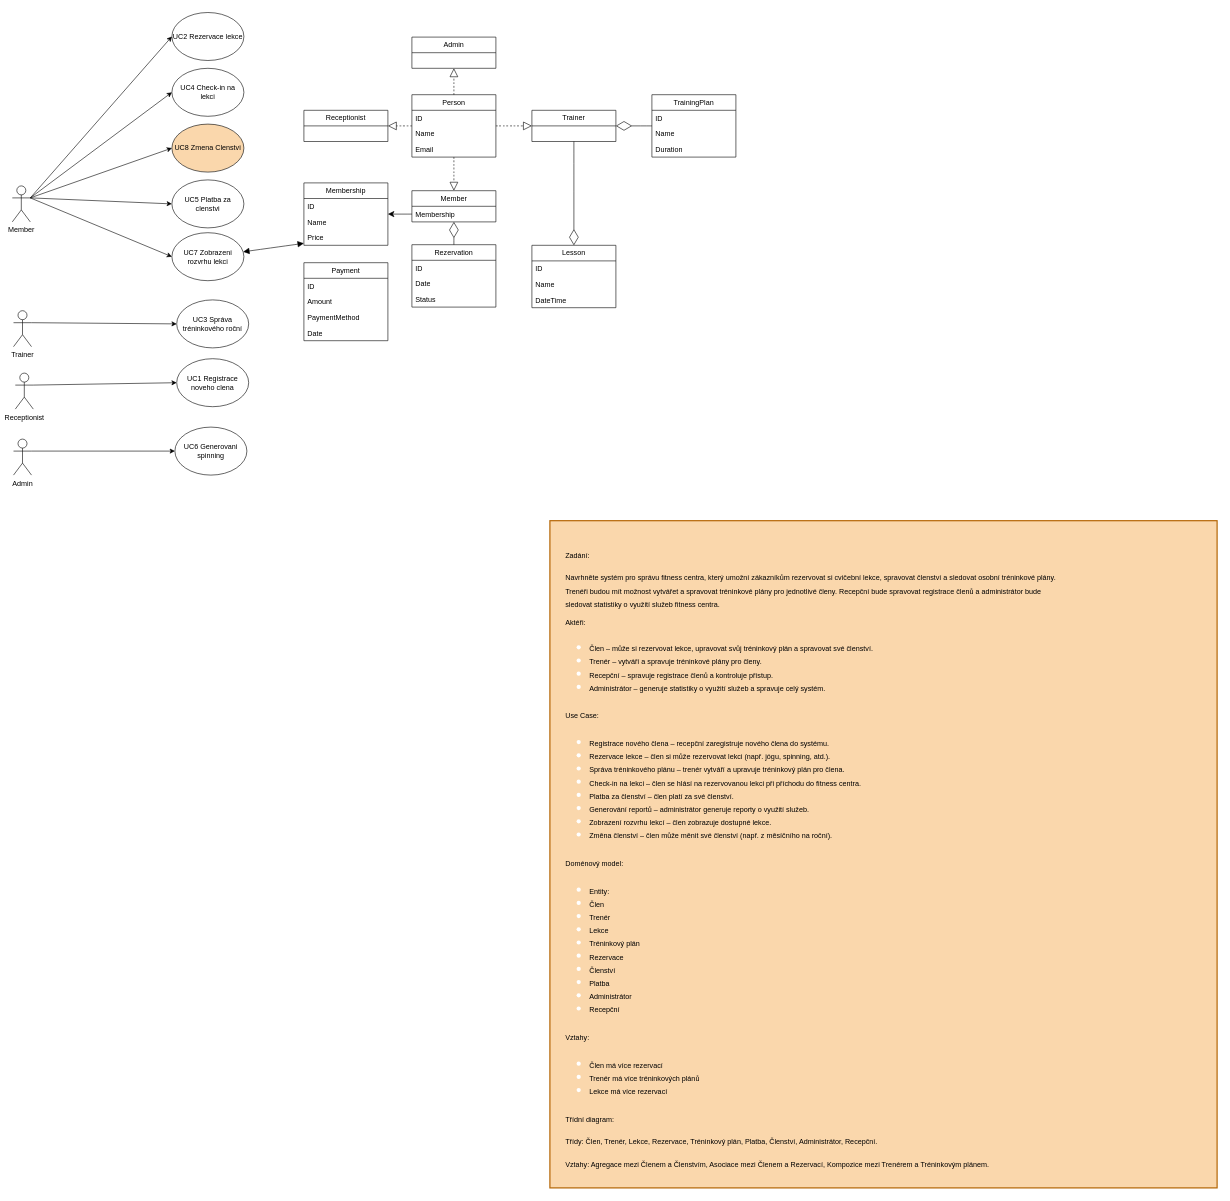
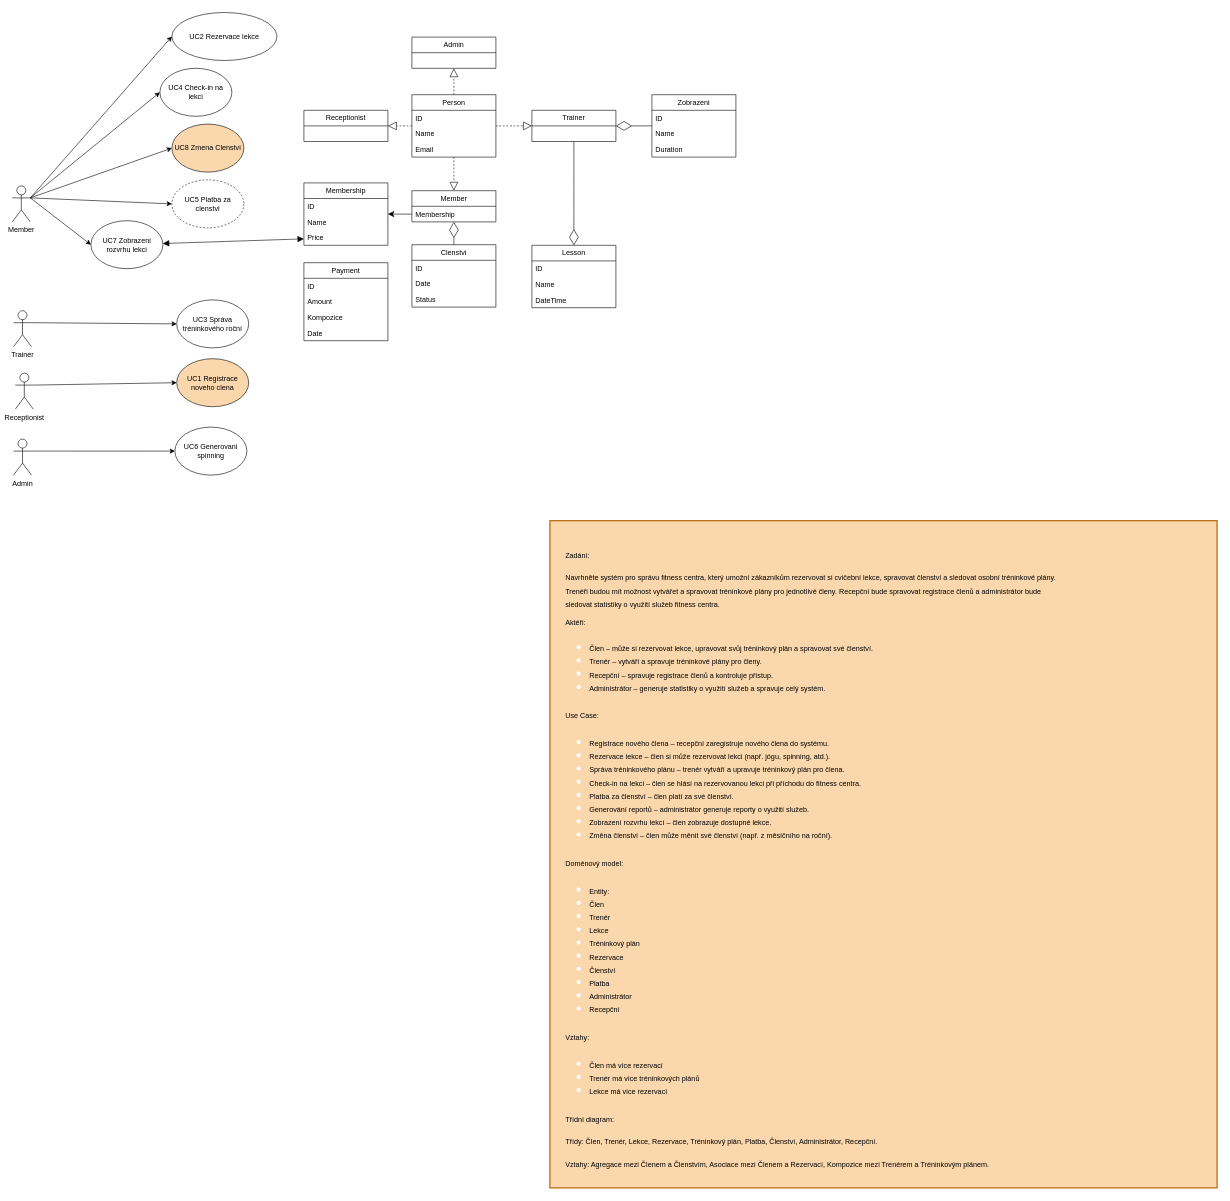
node "UC2 Rezervace lekce": size 72x48 -> 105x48
node "UC4 Check-in na lekci": moved (208, 92) -> (196, 92)
node "TrainingPlan": label "TrainingPlan" -> "Zobrazeni"
node "UC5 Platba za clenstvi": style solid -> dashed
node "Rezervation": label "Rezervation" -> "Clenstvi"
node "UC7 Zobrazeni rozvrhu lekci": moved (208, 257) -> (127, 245)
node "PaymentMethod": label "PaymentMethod" -> "Kompozice"
node "UC1 Registrace noveho clena": fillcolor #ffffff -> #fad7ac
